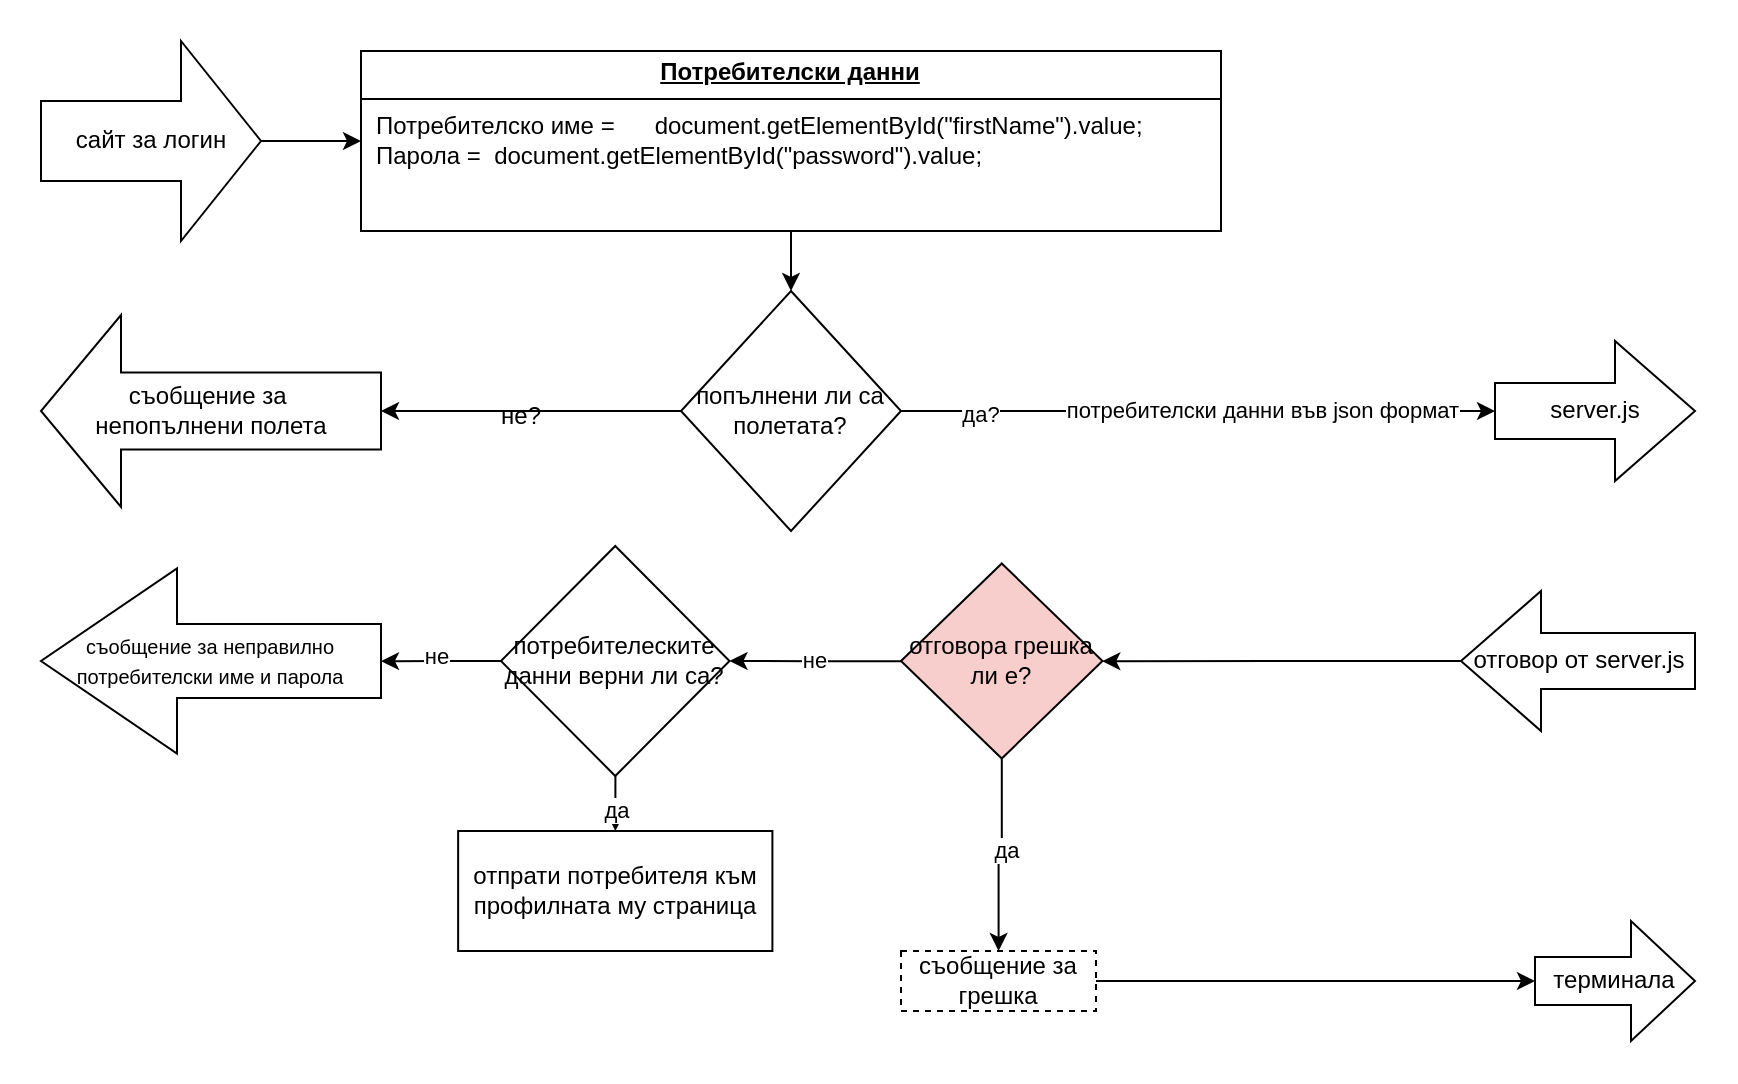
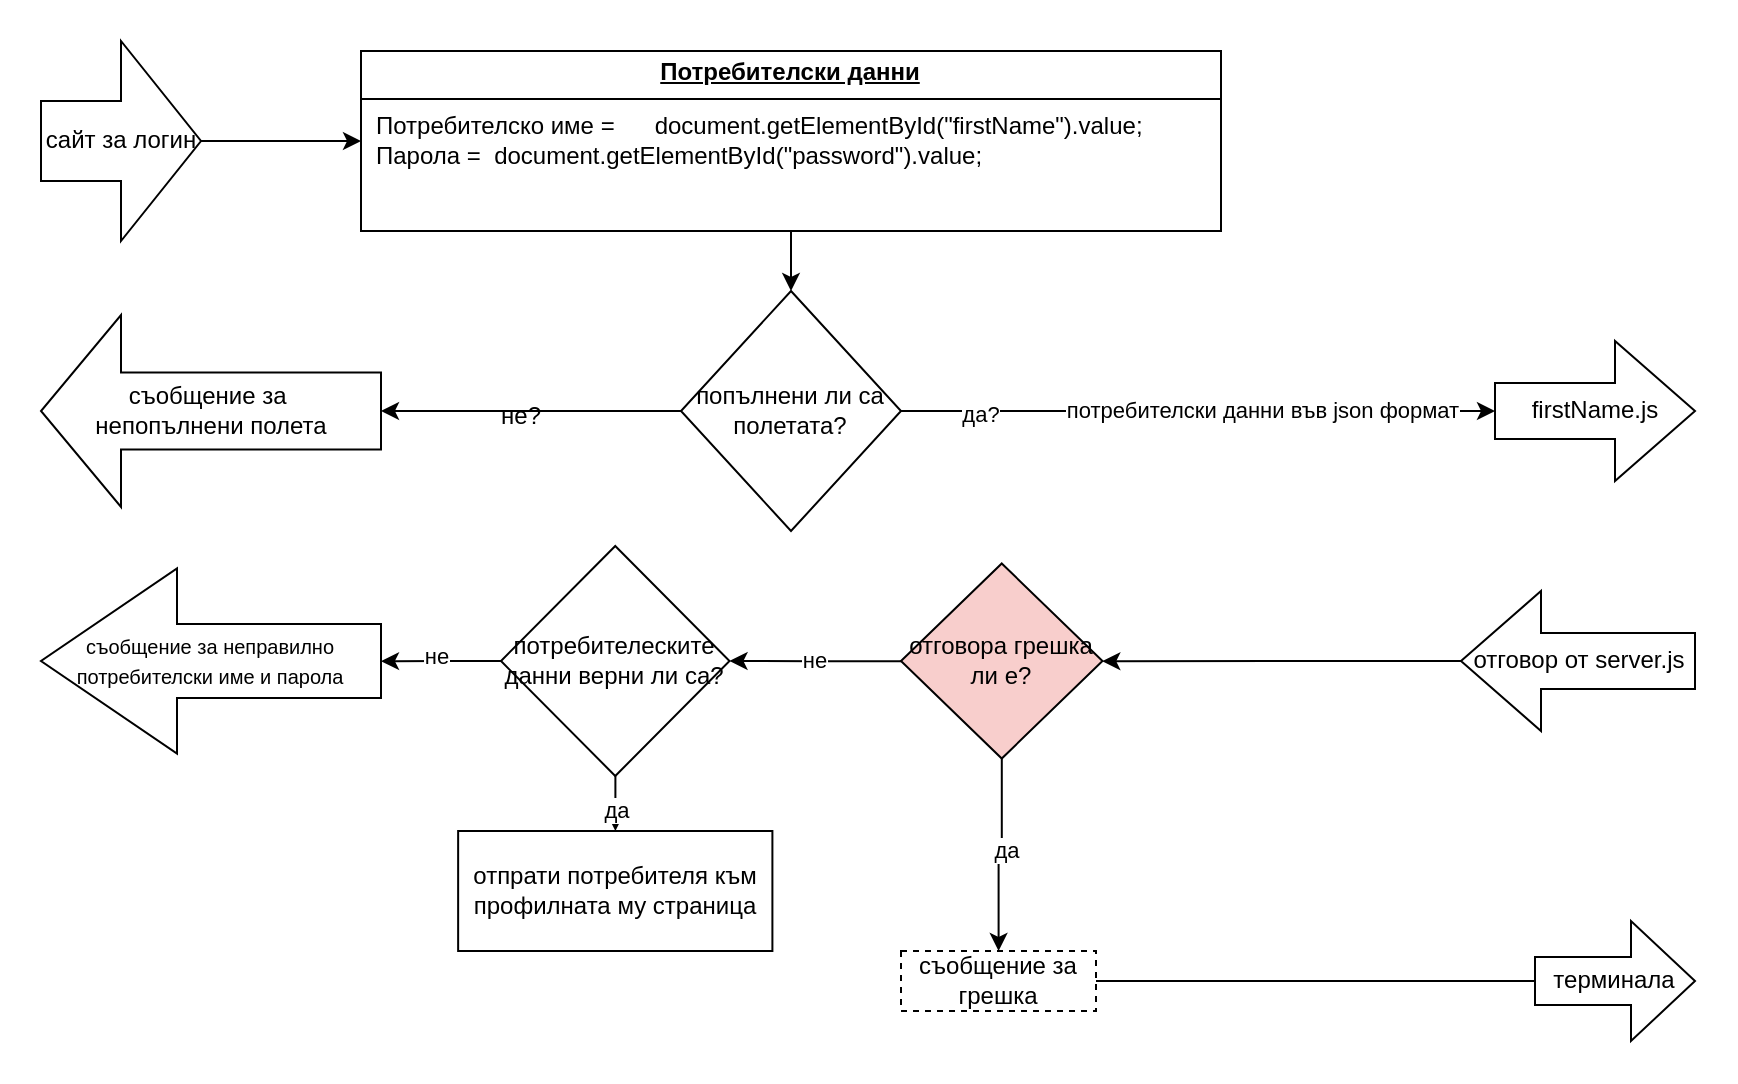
node "сайт за логин": size 220x200 -> 160x200
node "server.js": label "server.js" -> "firstName.js"
edge "съобщение за грешка" -> "терминала": arrowhead classic -> none
